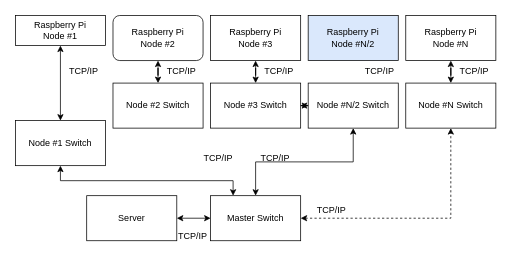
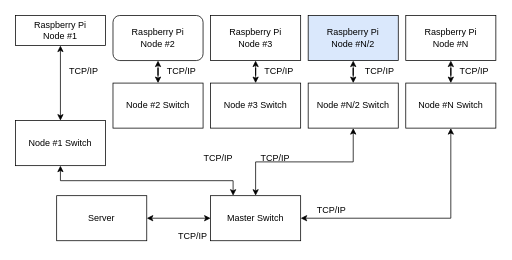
edge "Node #3 Switch" -- "Node #N/2 Switch": now "Raspberry Pi Node #N/2" -- "Node #N/2 Switch"
node "Server": moved (132, 218) -> (102, 218)
edge "Node #N Switch" -- "Master Switch": style dashed -> solid
